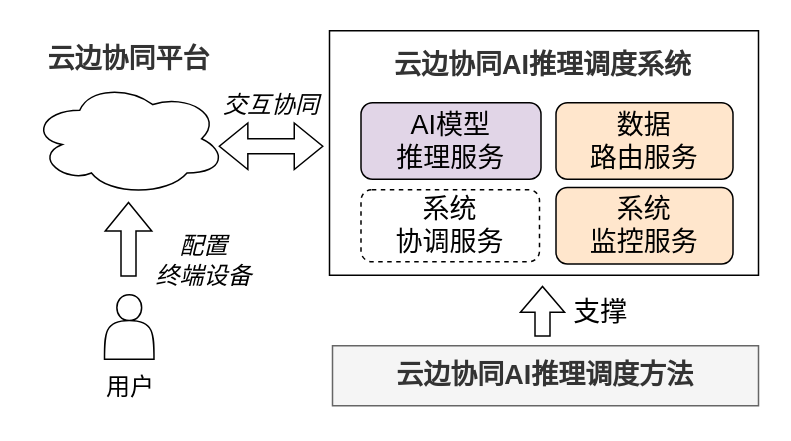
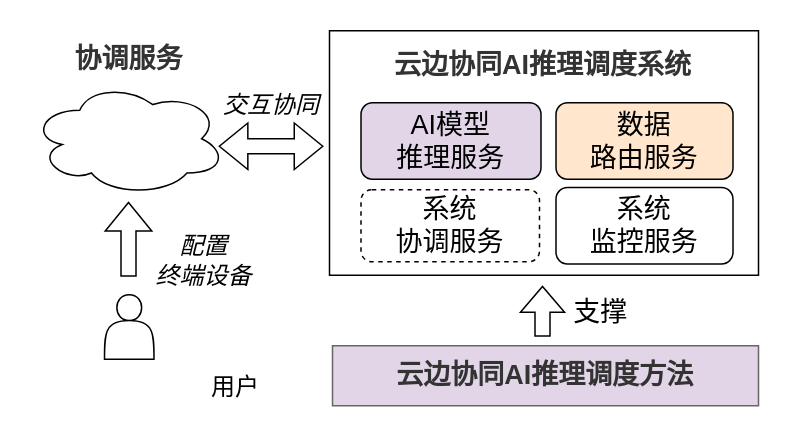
node "云边协同平台": label "云边协同平台" -> "协调服务"
node "系统 监控服务": fillcolor #ffe6cc -> #ffffff
node "云边协同AI推理调度方法": fillcolor #f5f5f5 -> #e1d5e7
node "用户": moved (129, 386) -> (234, 386)
